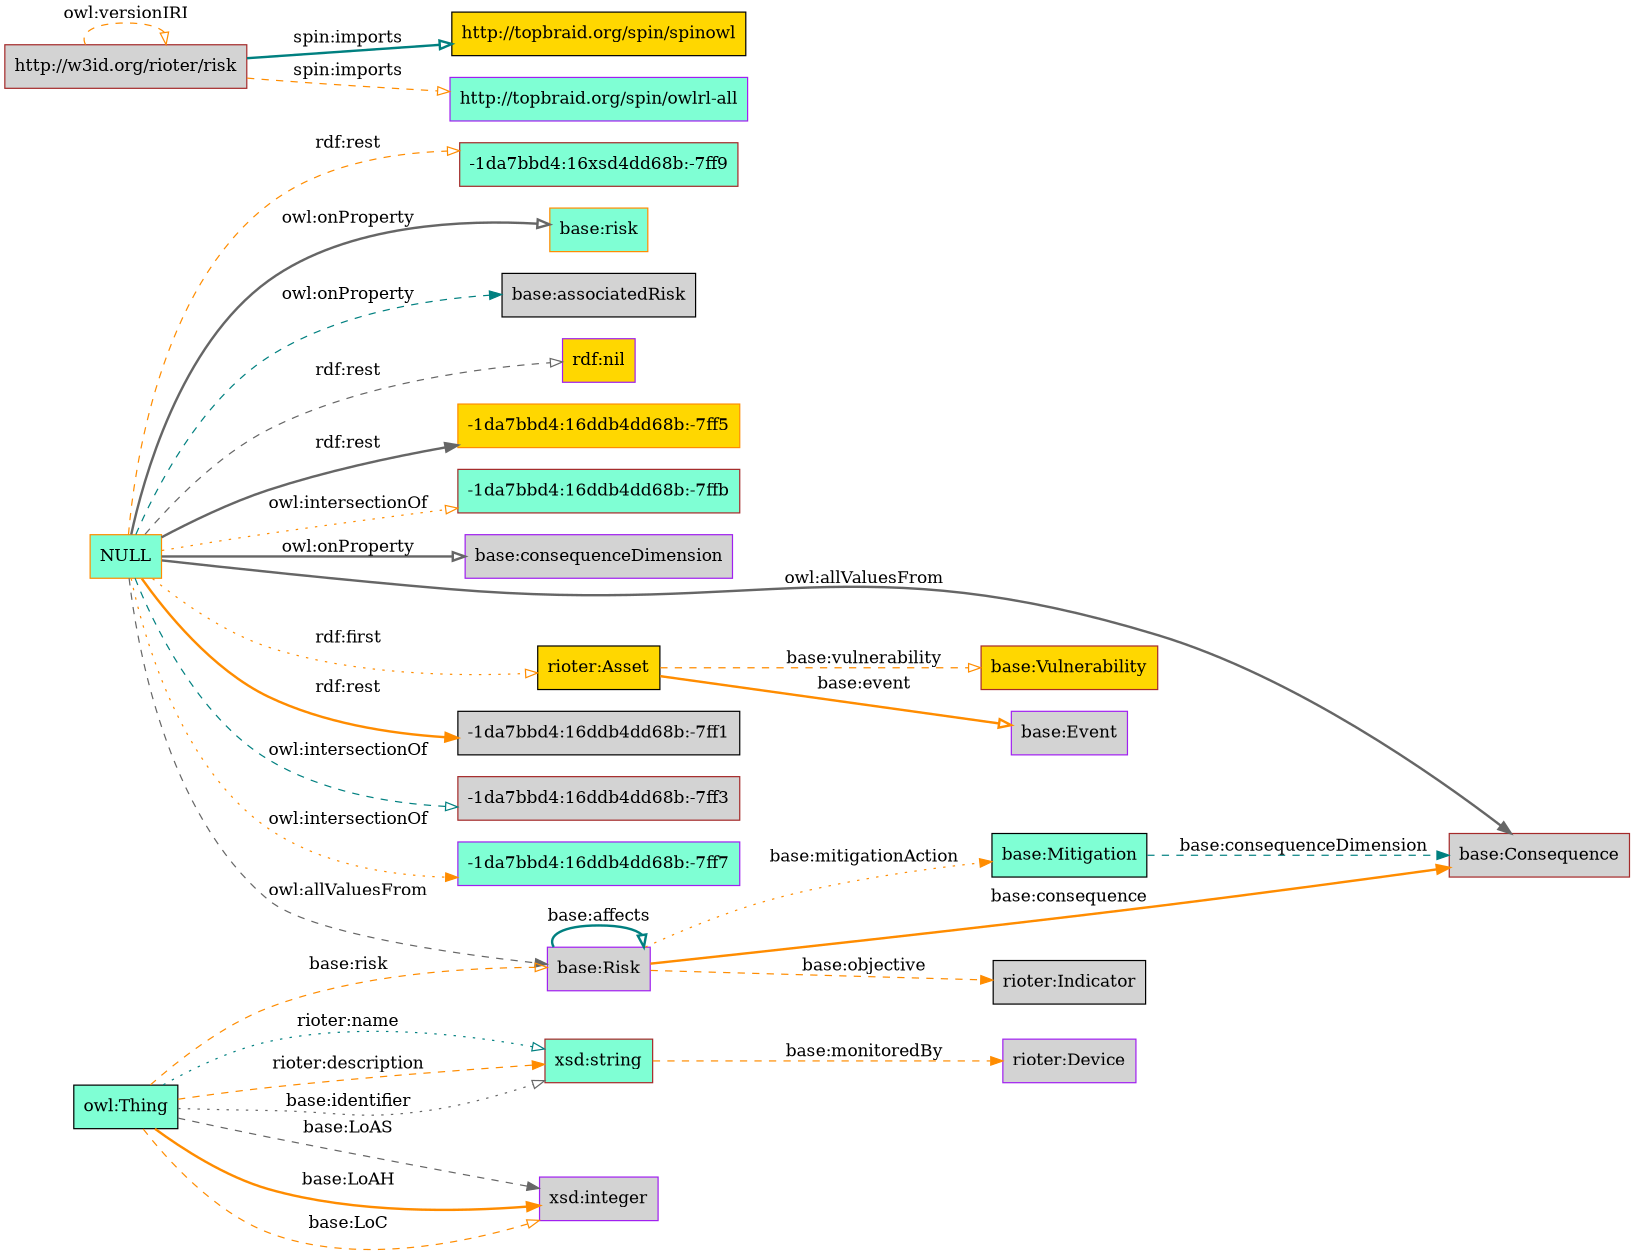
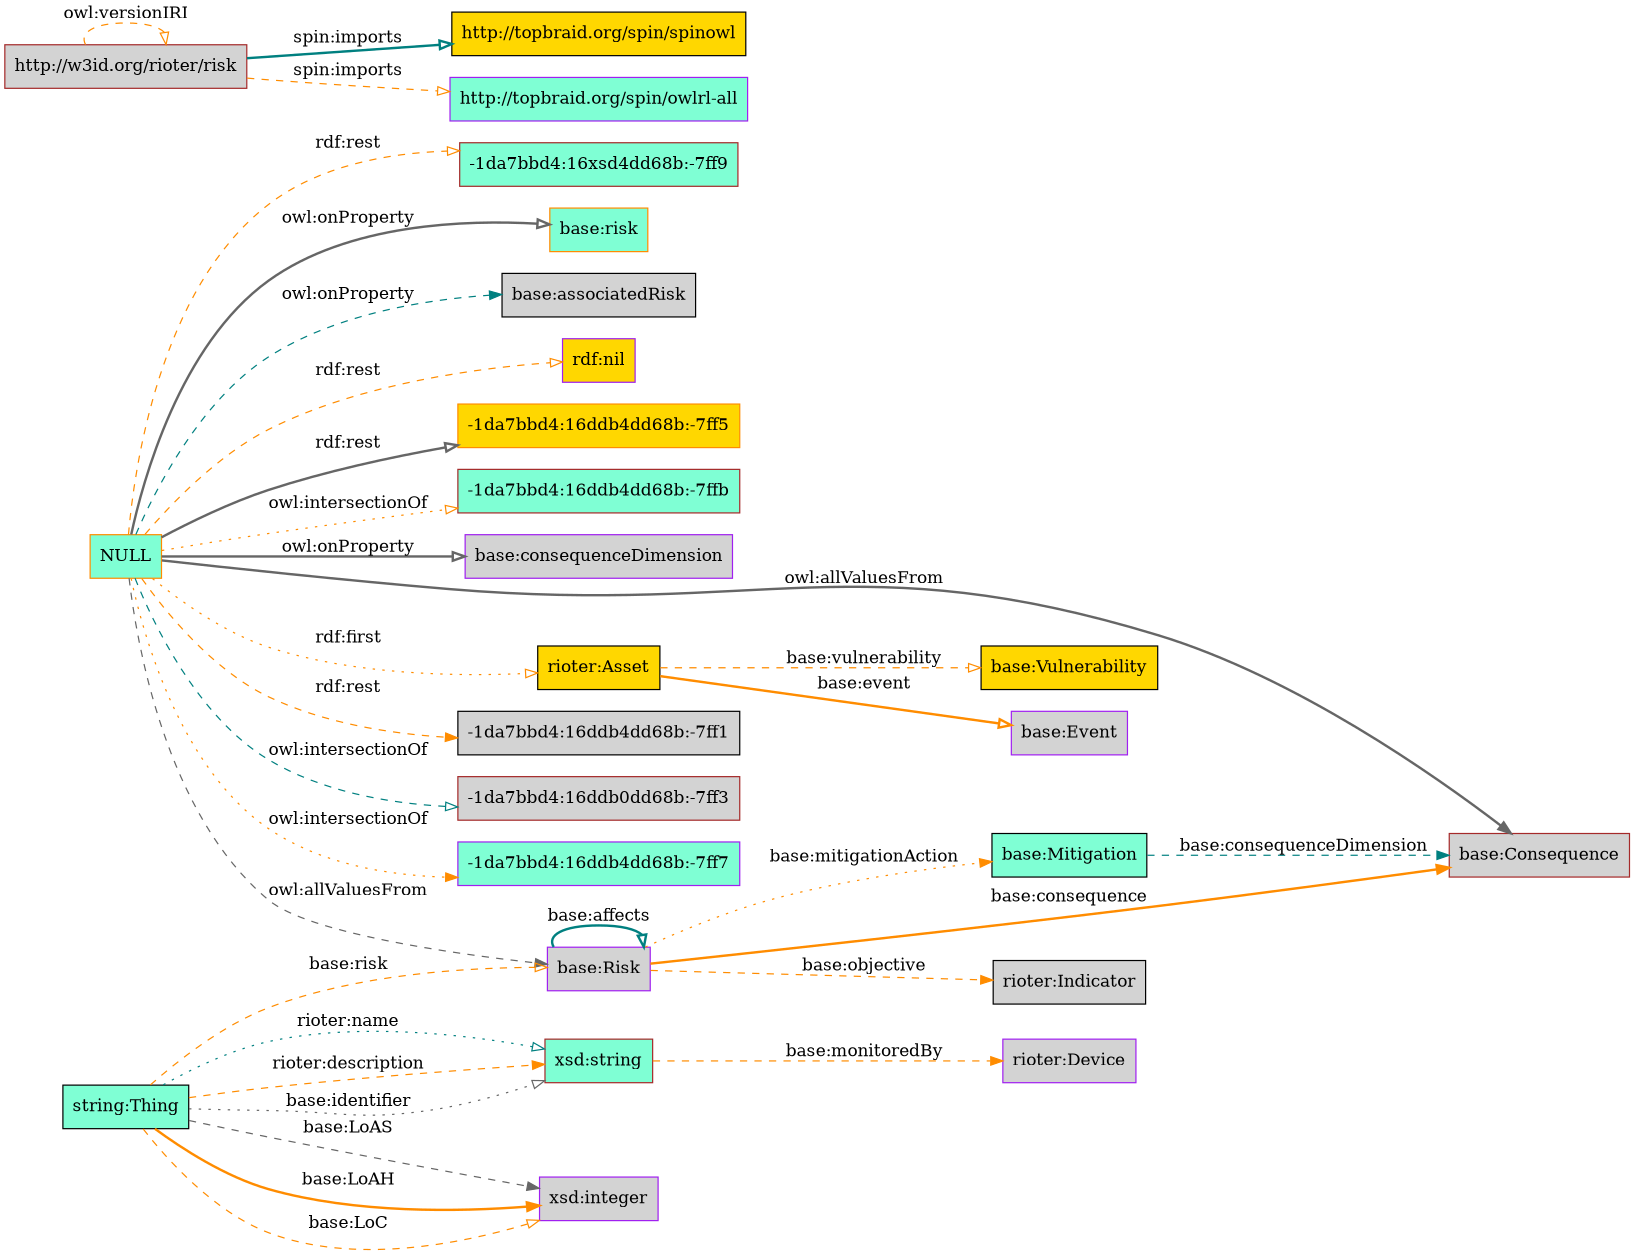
edge "NULL" -> "rdf:nil": color gray40 -> darkorange
edge "NULL" -> "-1da7bbd4:16ddb4dd68b:-7ff5": arrowhead normal -> onormal
node "base:Vulnerability": color brown -> black
edge "NULL" -> "-1da7bbd4:16ddb4dd68b:-7ff1": style bold -> dashed
node "-1da7bbd4:16ddb4dd68b:-7ff3": label "-1da7bbd4:16ddb4dd68b:-7ff3" -> "-1da7bbd4:16ddb0dd68b:-7ff3"
node "owl:Thing": label "owl:Thing" -> "string:Thing"
